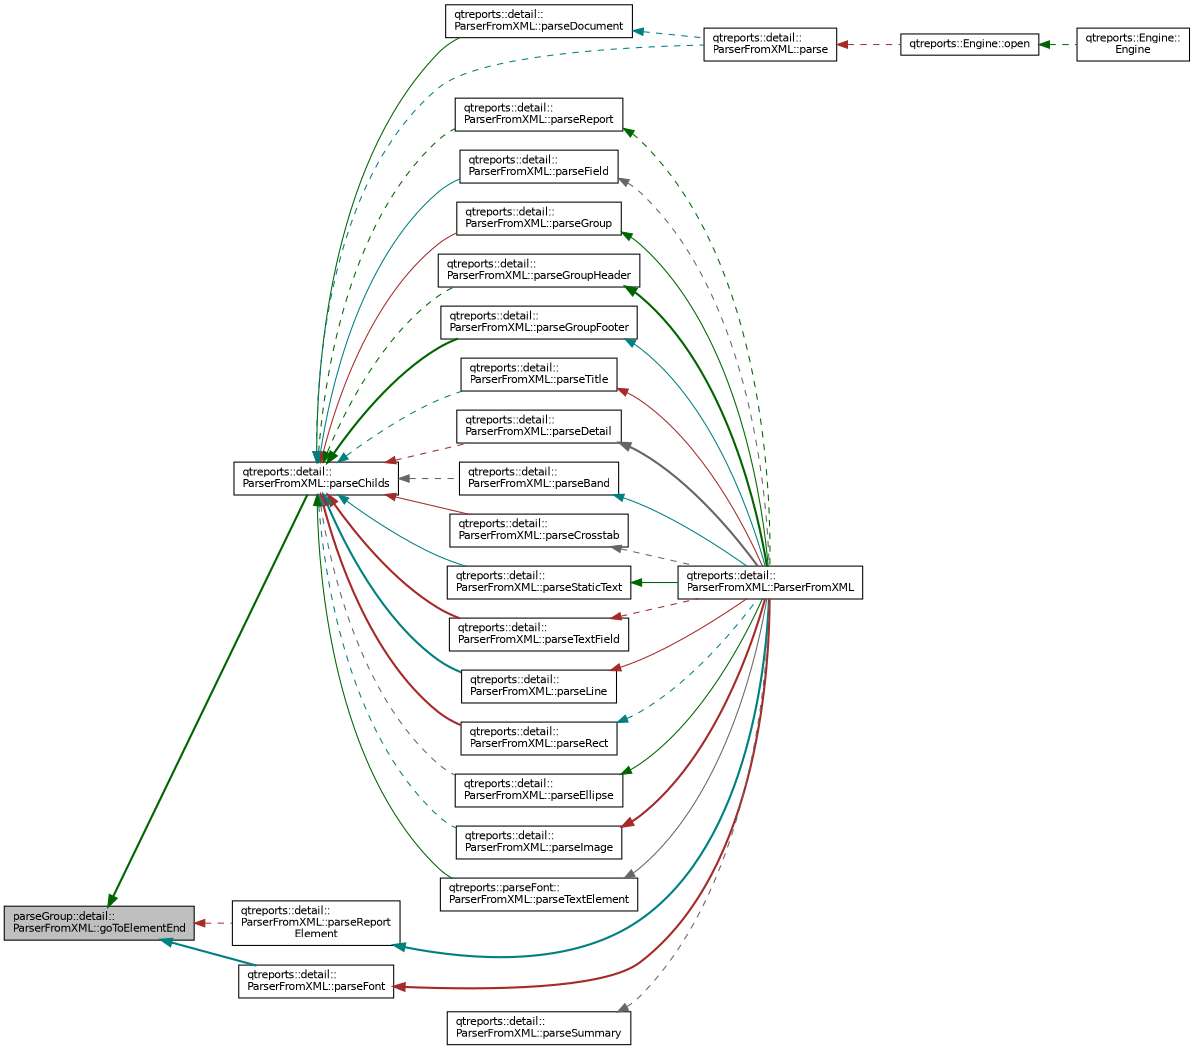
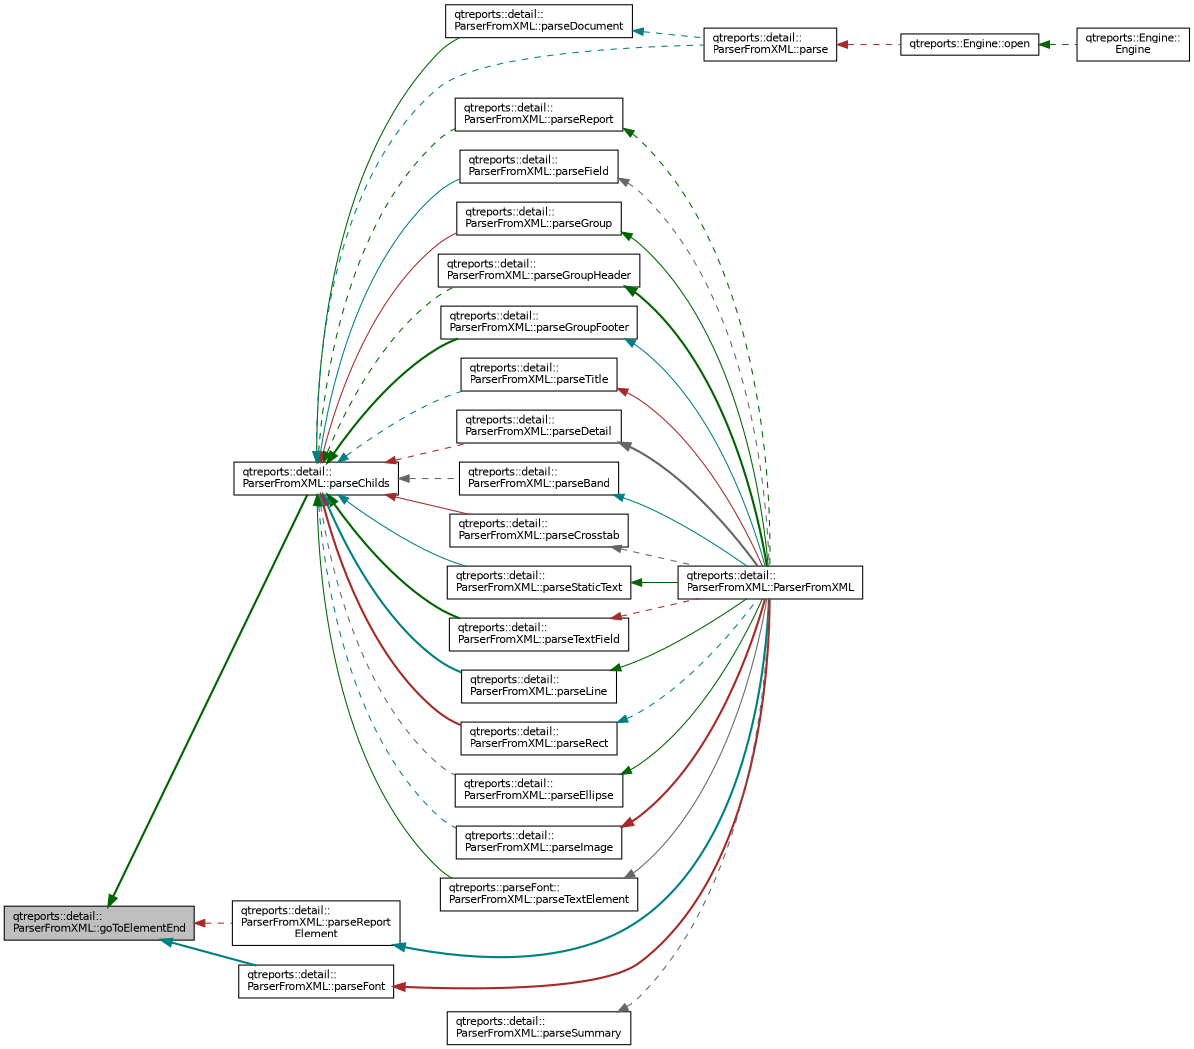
edge "qtreports::detail:: ParserFromXML::parseTextField" -> "qtreports::detail:: ParserFromXML::parseChilds": color brown -> darkgreen
edge "qtreports::detail:: ParserFromXML::ParserFromXML" -> "qtreports::detail:: ParserFromXML::parseLine": color brown -> darkgreen
node "parseGroup::detail:: ParserFromXML::goToElementEnd": label "parseGroup::detail:: ParserFromXML::goToElementEnd" -> "qtreports::detail:: ParserFromXML::goToElementEnd"
